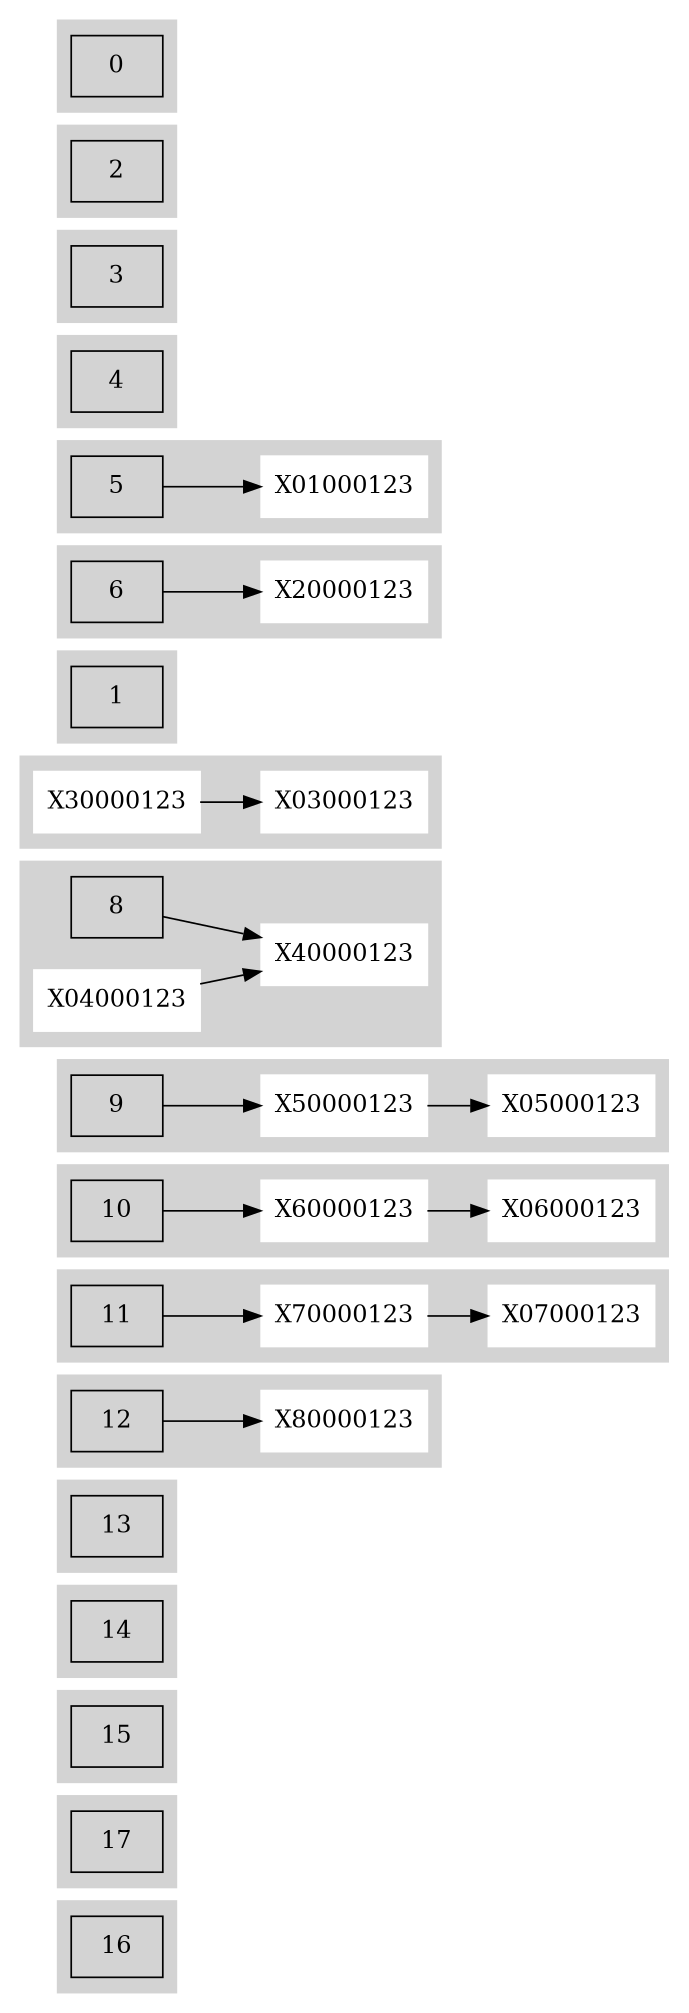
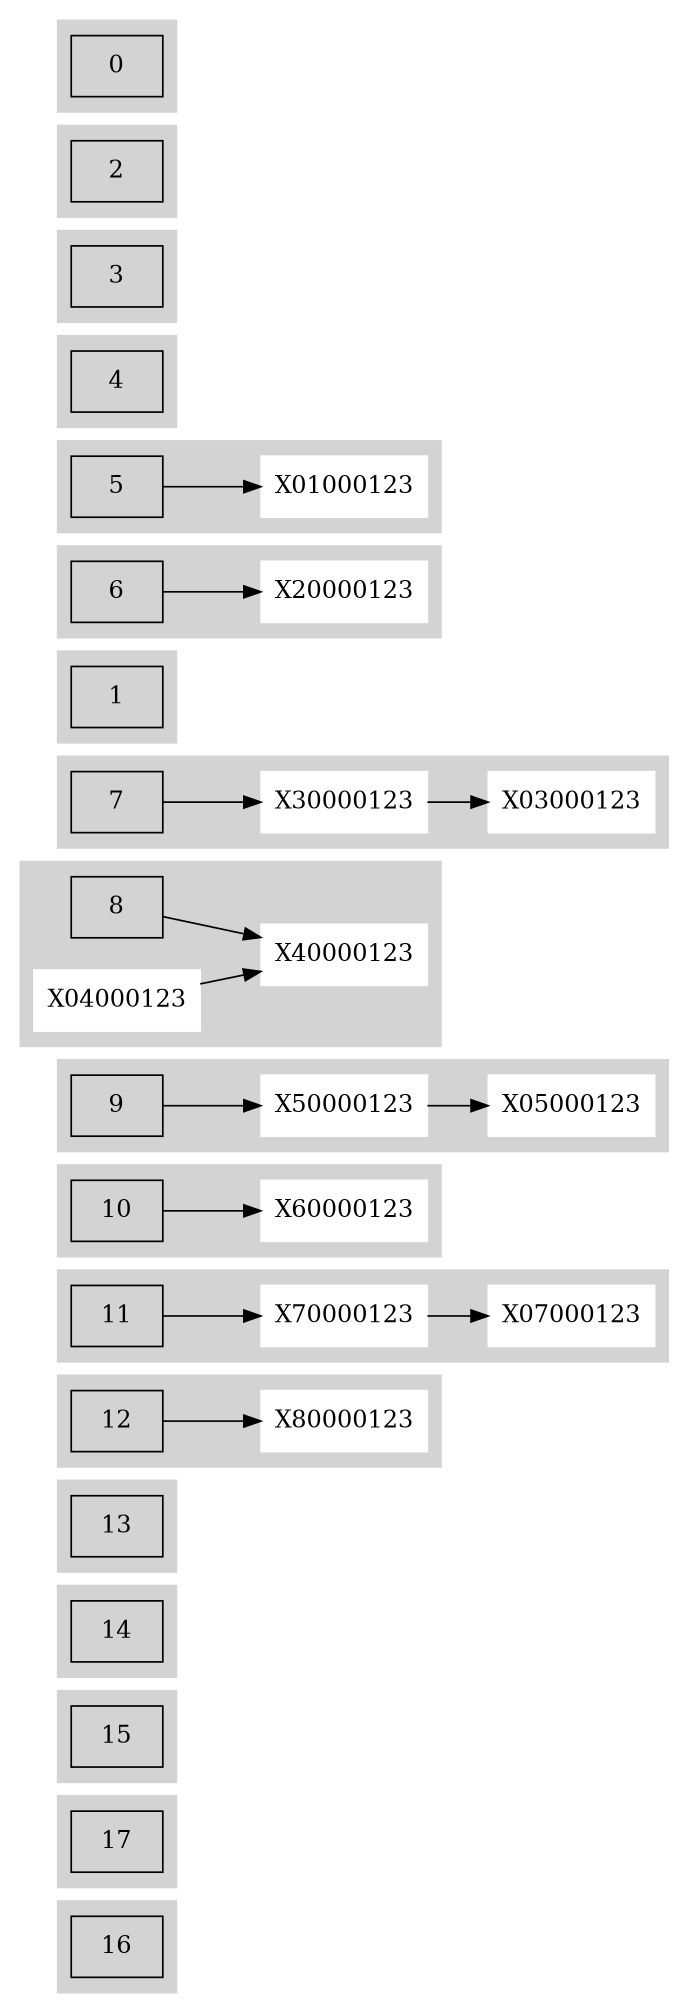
node "7": added
node "X06000123": removed
